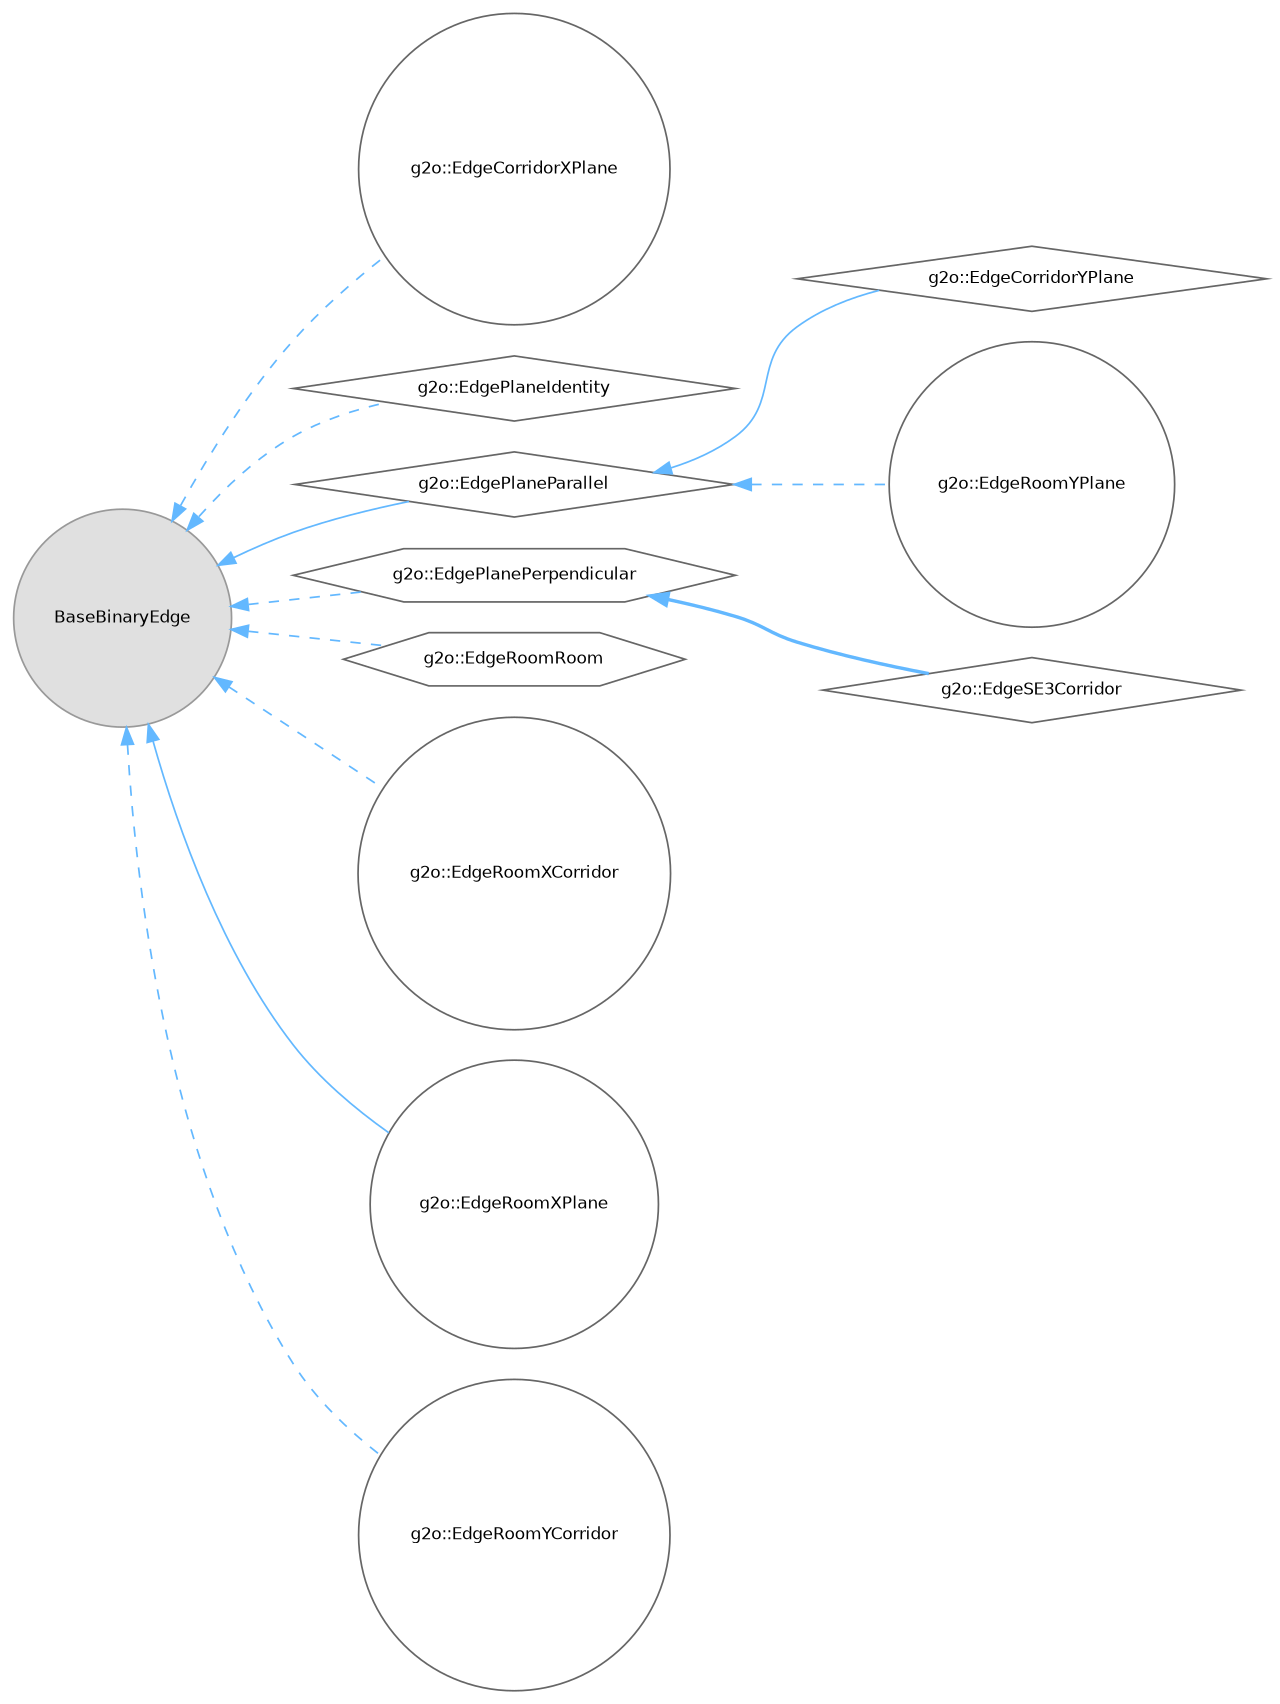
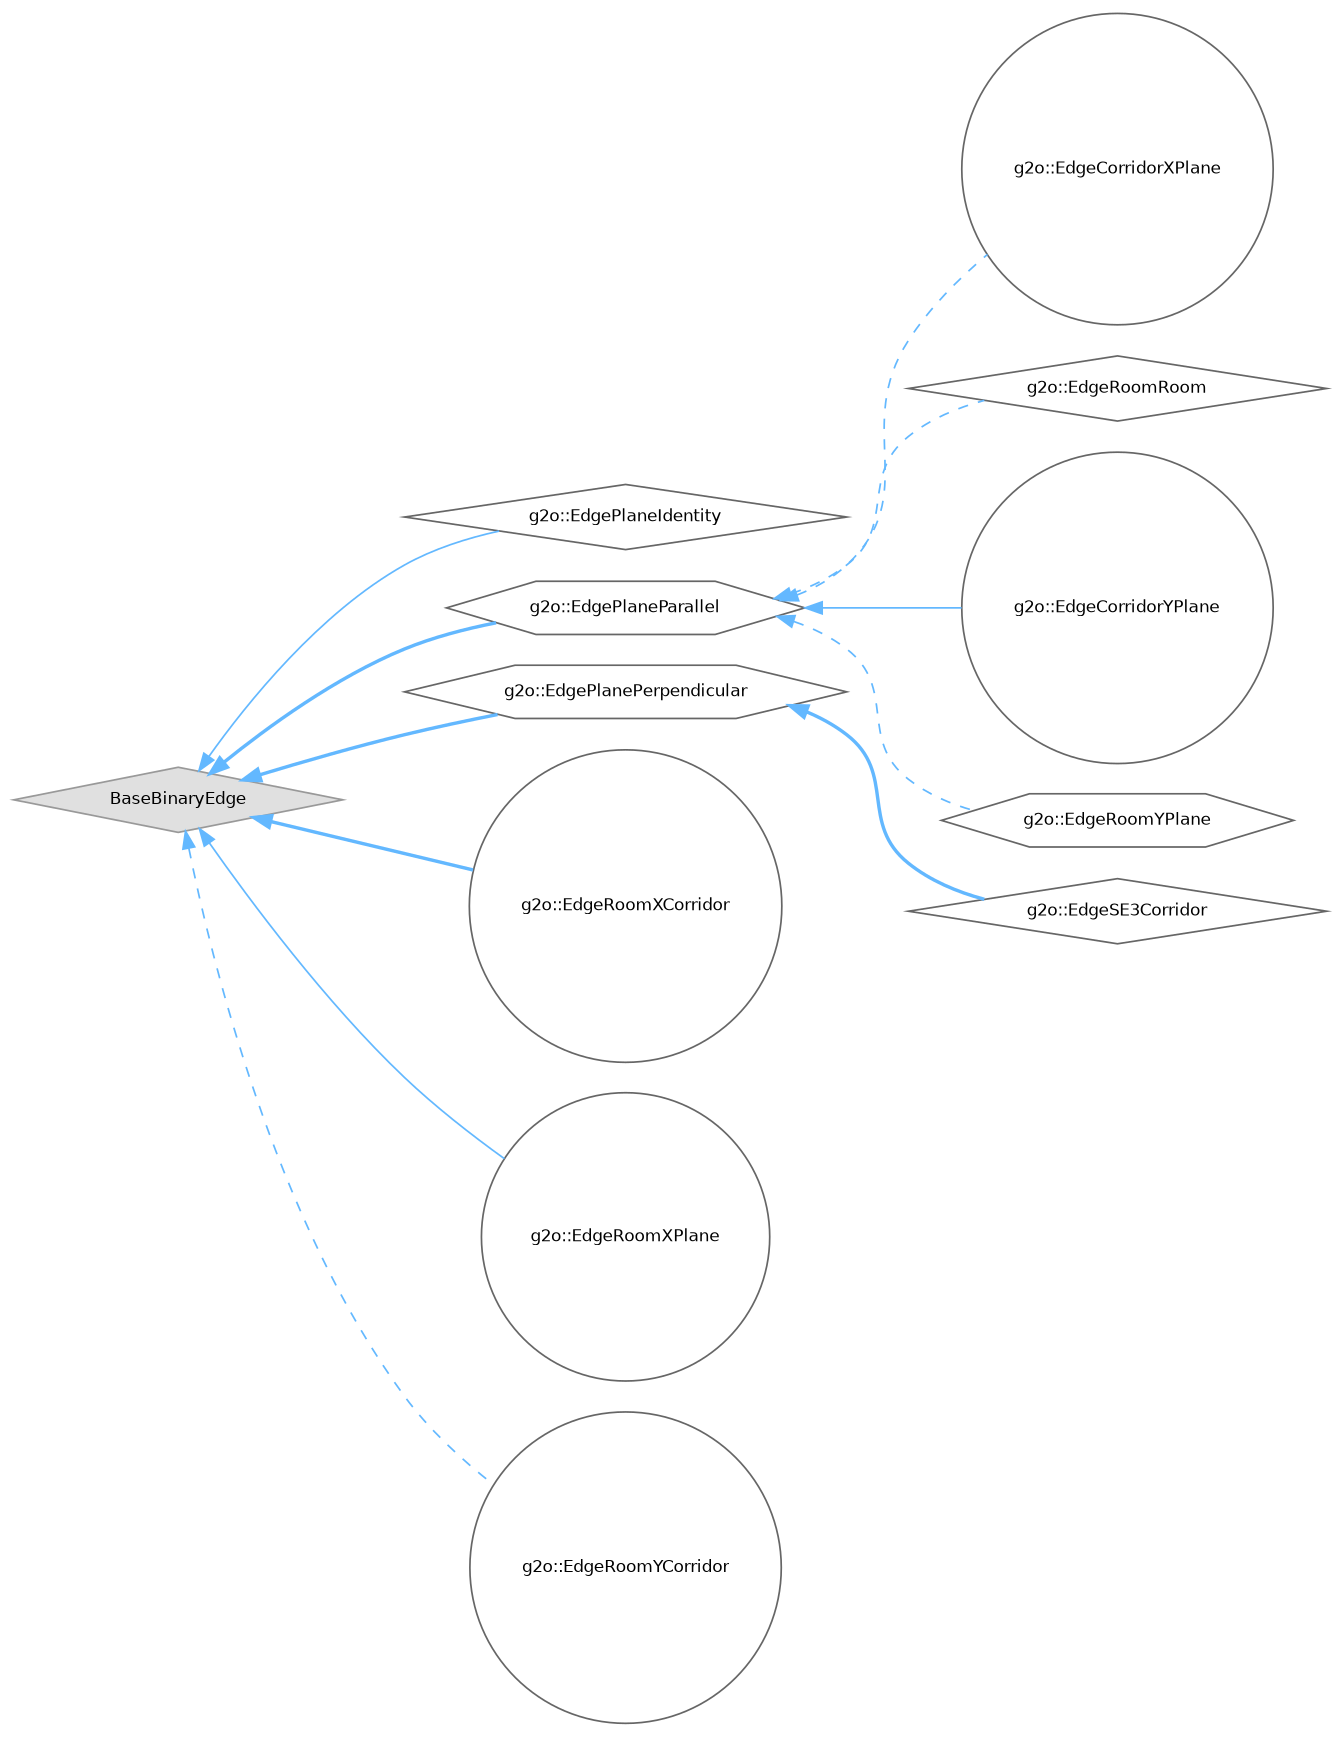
node "g2o::EdgeCorridorYPlane": shape diamond -> circle
edge "g2o::EdgeCorridorXPlane" -> "BaseBinaryEdge": now "g2o::EdgeCorridorXPlane" -> "g2o::EdgePlaneParallel"
edge "g2o::EdgePlaneIdentity" -> "BaseBinaryEdge": style dashed -> solid
node "g2o::EdgePlaneParallel": shape diamond -> hexagon
node "g2o::EdgeRoomYPlane": shape circle -> hexagon
edge "g2o::EdgePlaneParallel" -> "BaseBinaryEdge": style solid -> bold
edge "g2o::EdgePlanePerpendicular" -> "BaseBinaryEdge": style dashed -> bold
node "BaseBinaryEdge": shape circle -> diamond
edge "g2o::EdgeRoomRoom" -> "BaseBinaryEdge": now "g2o::EdgeRoomRoom" -> "g2o::EdgePlaneParallel"
node "g2o::EdgeRoomRoom": shape hexagon -> diamond
edge "g2o::EdgeRoomXCorridor" -> "BaseBinaryEdge": style dashed -> bold
